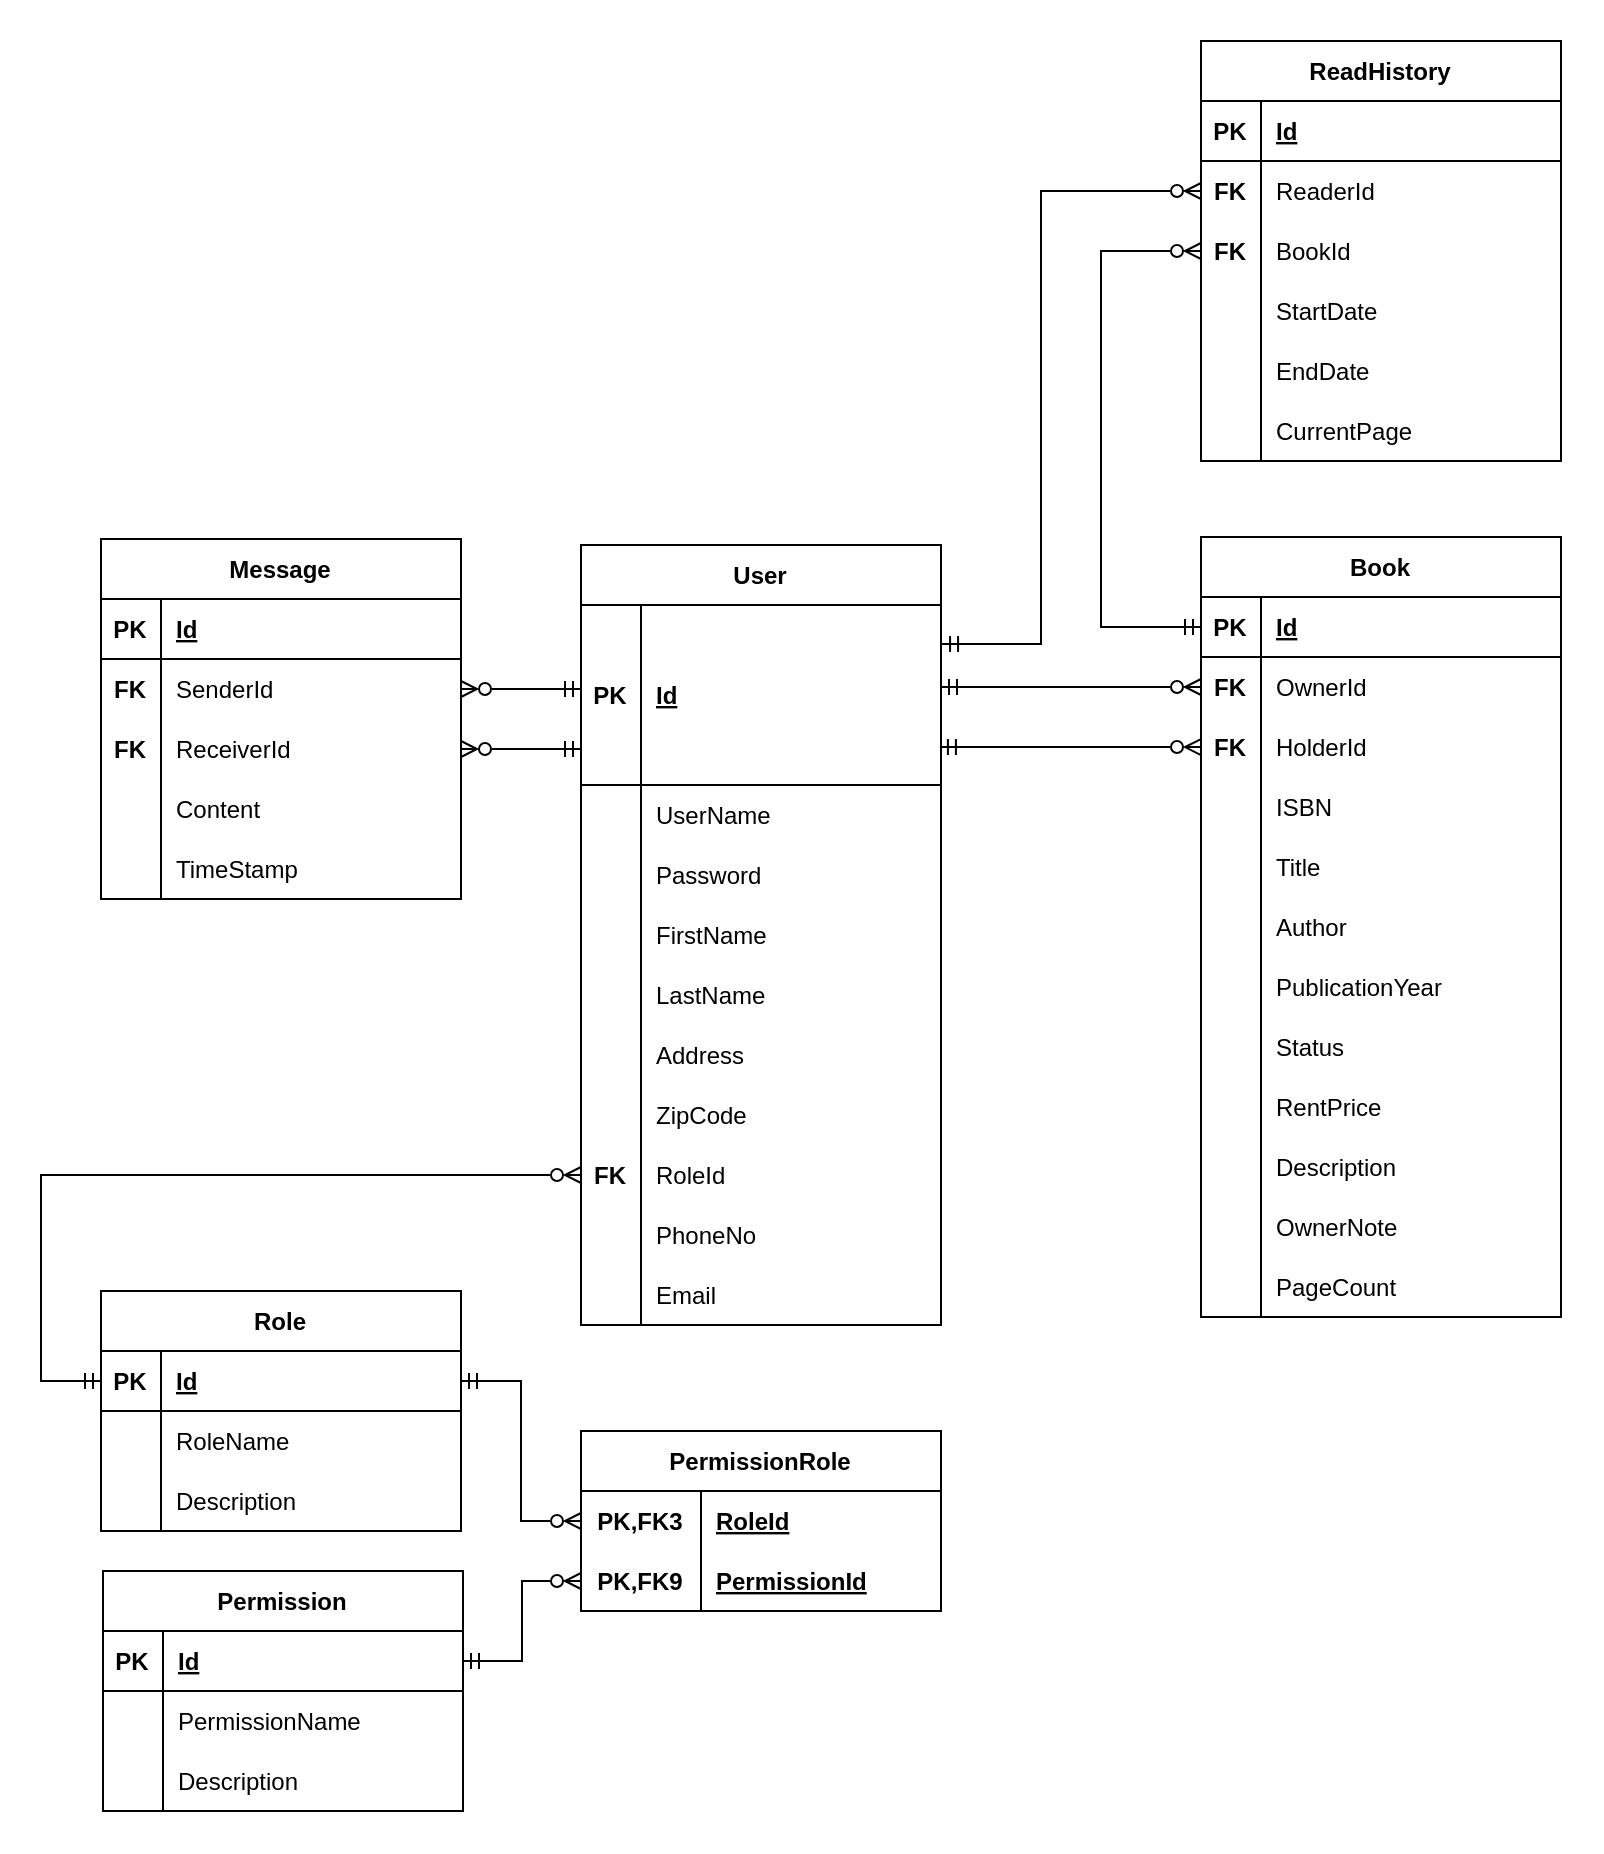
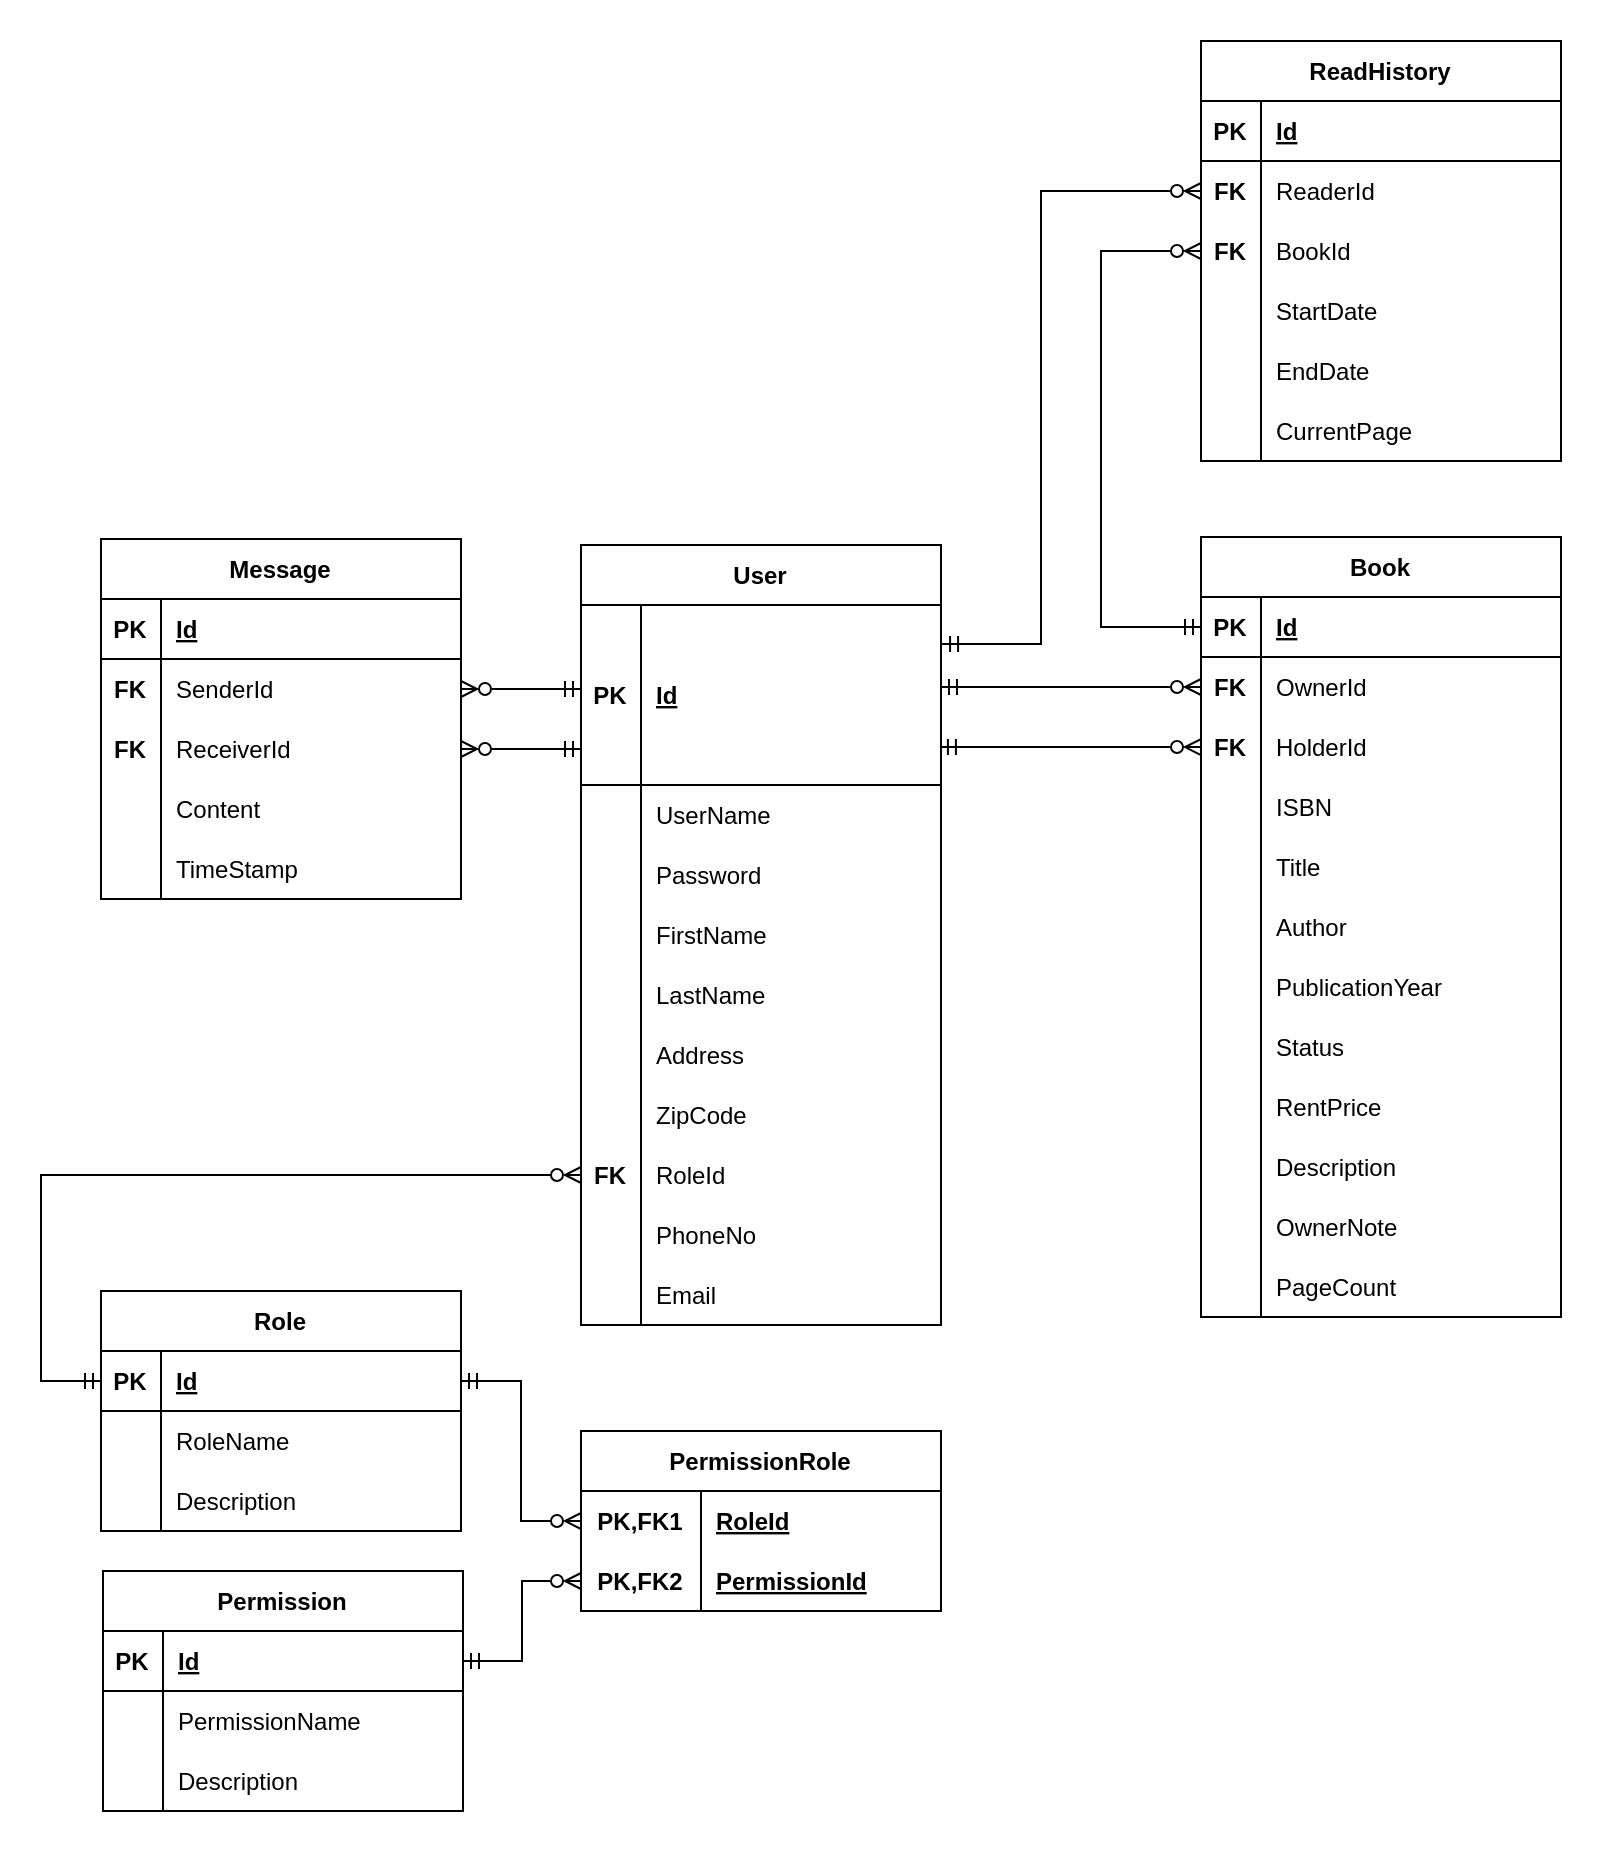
node "PK,FK3": label "PK,FK3" -> "PK,FK1"
node "PK,FK9": label "PK,FK9" -> "PK,FK2"
